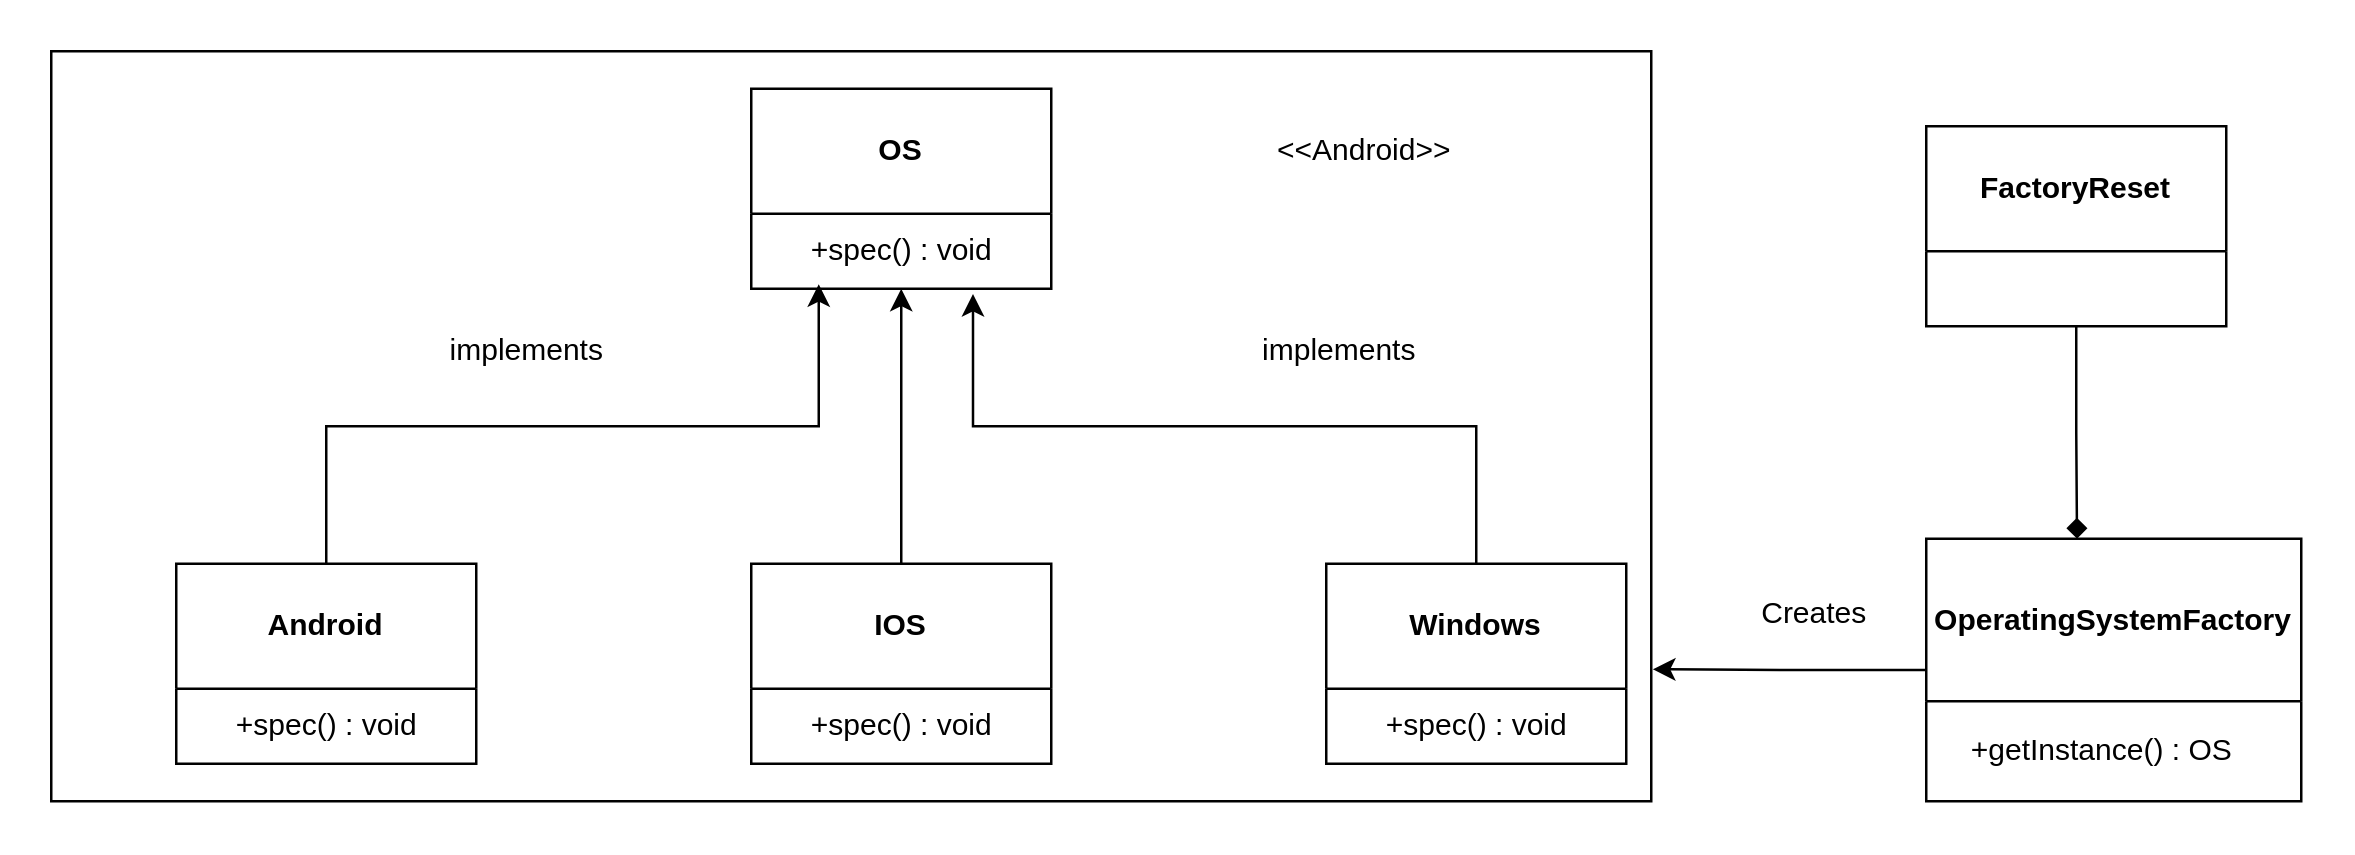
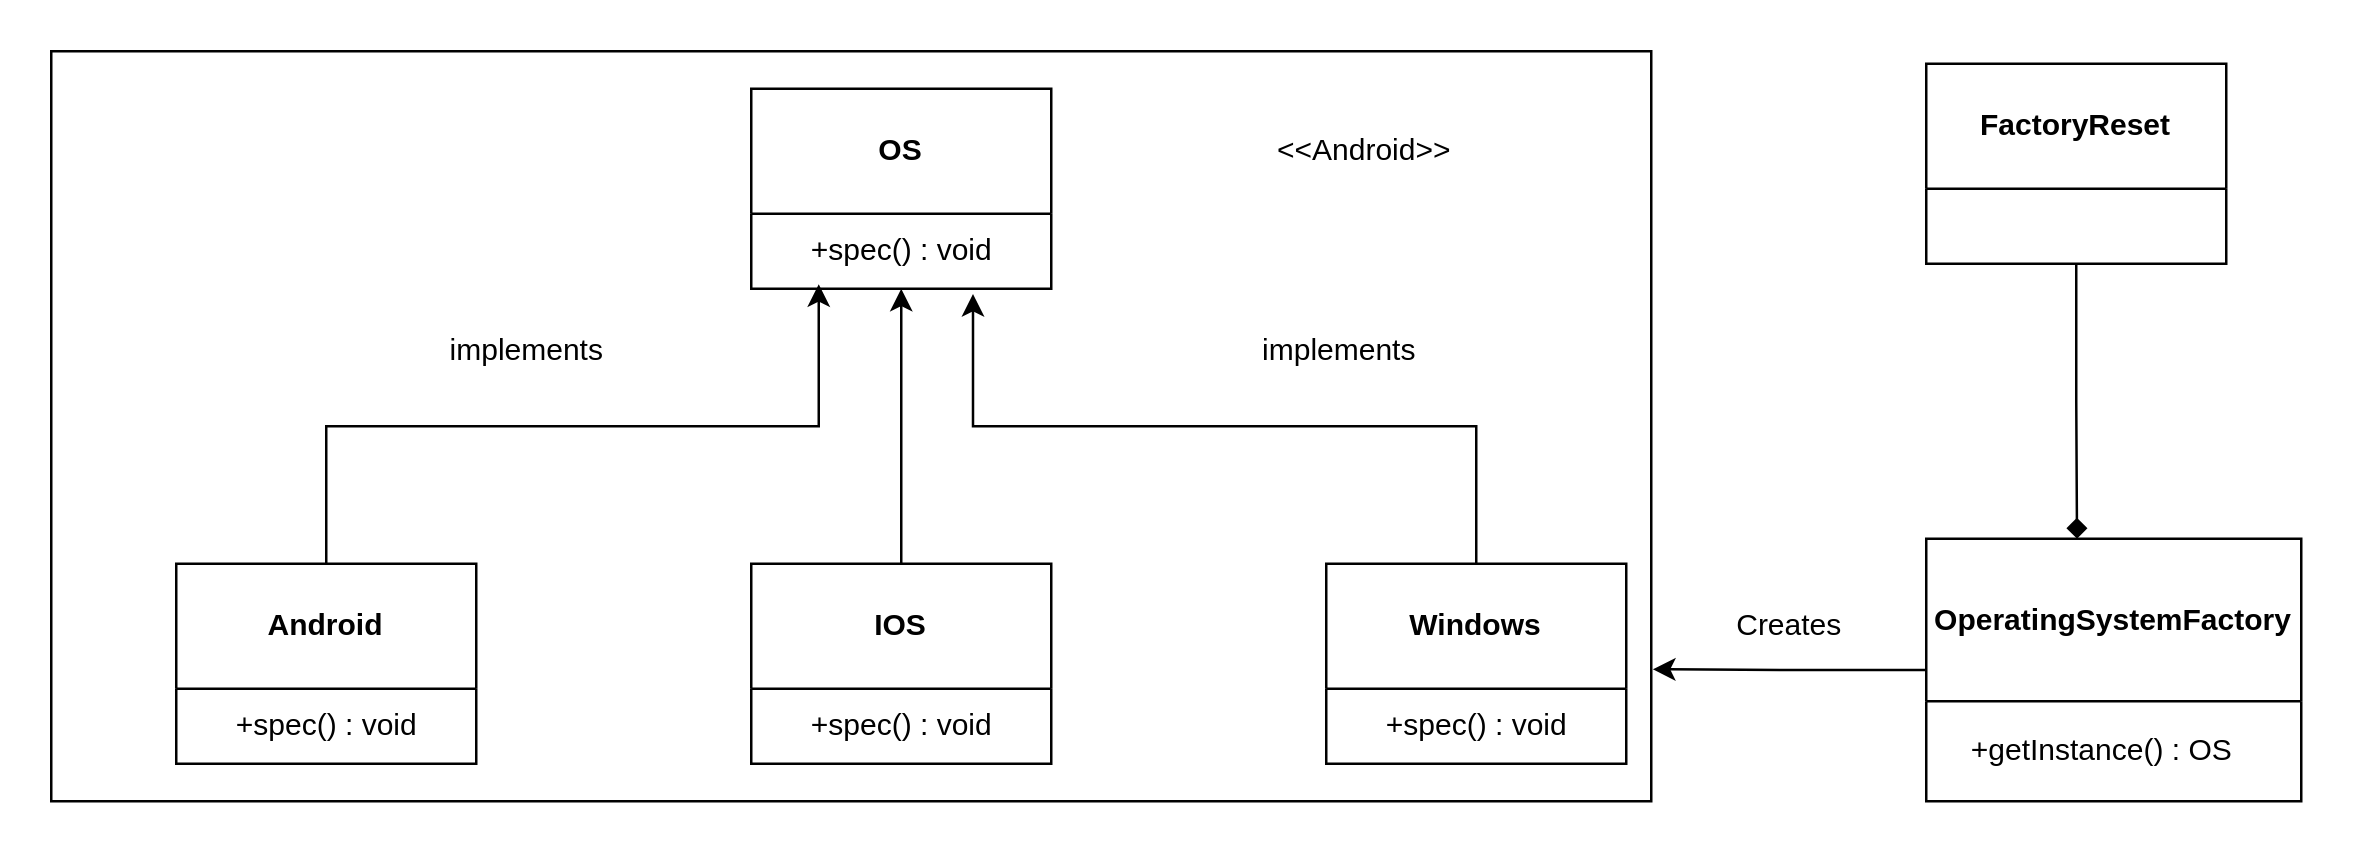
node "FactoryReset": moved (2076, 226) -> (2076, 164)
node "Creates": moved (1814, 614) -> (1789, 626)
